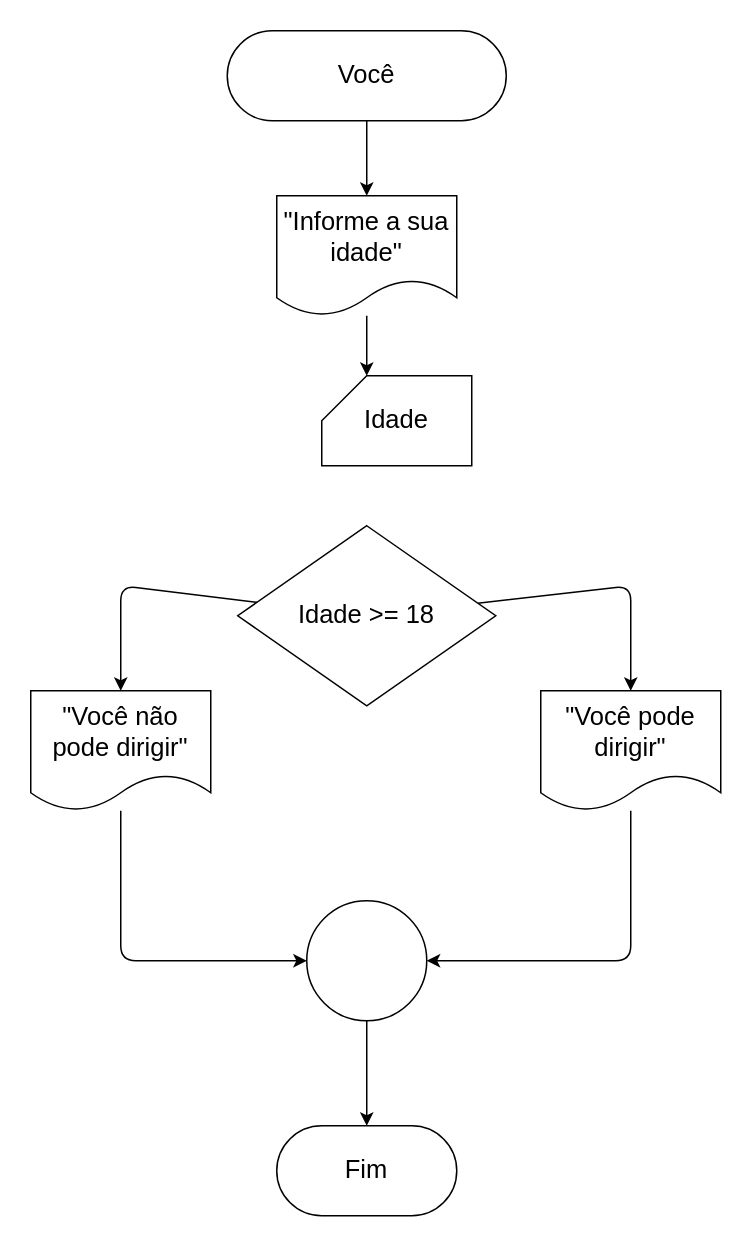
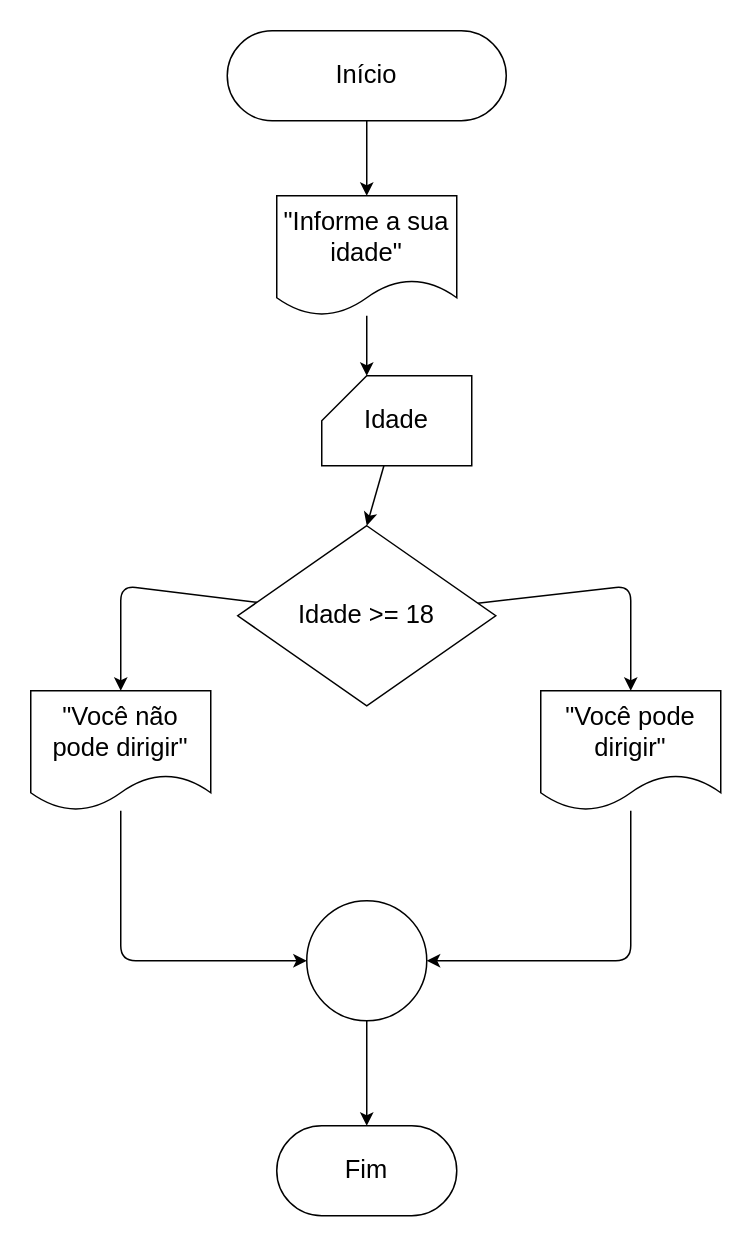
node "Você": label "Você" -> "Início"
edge "Idade" -> "Idade >= 18": added
